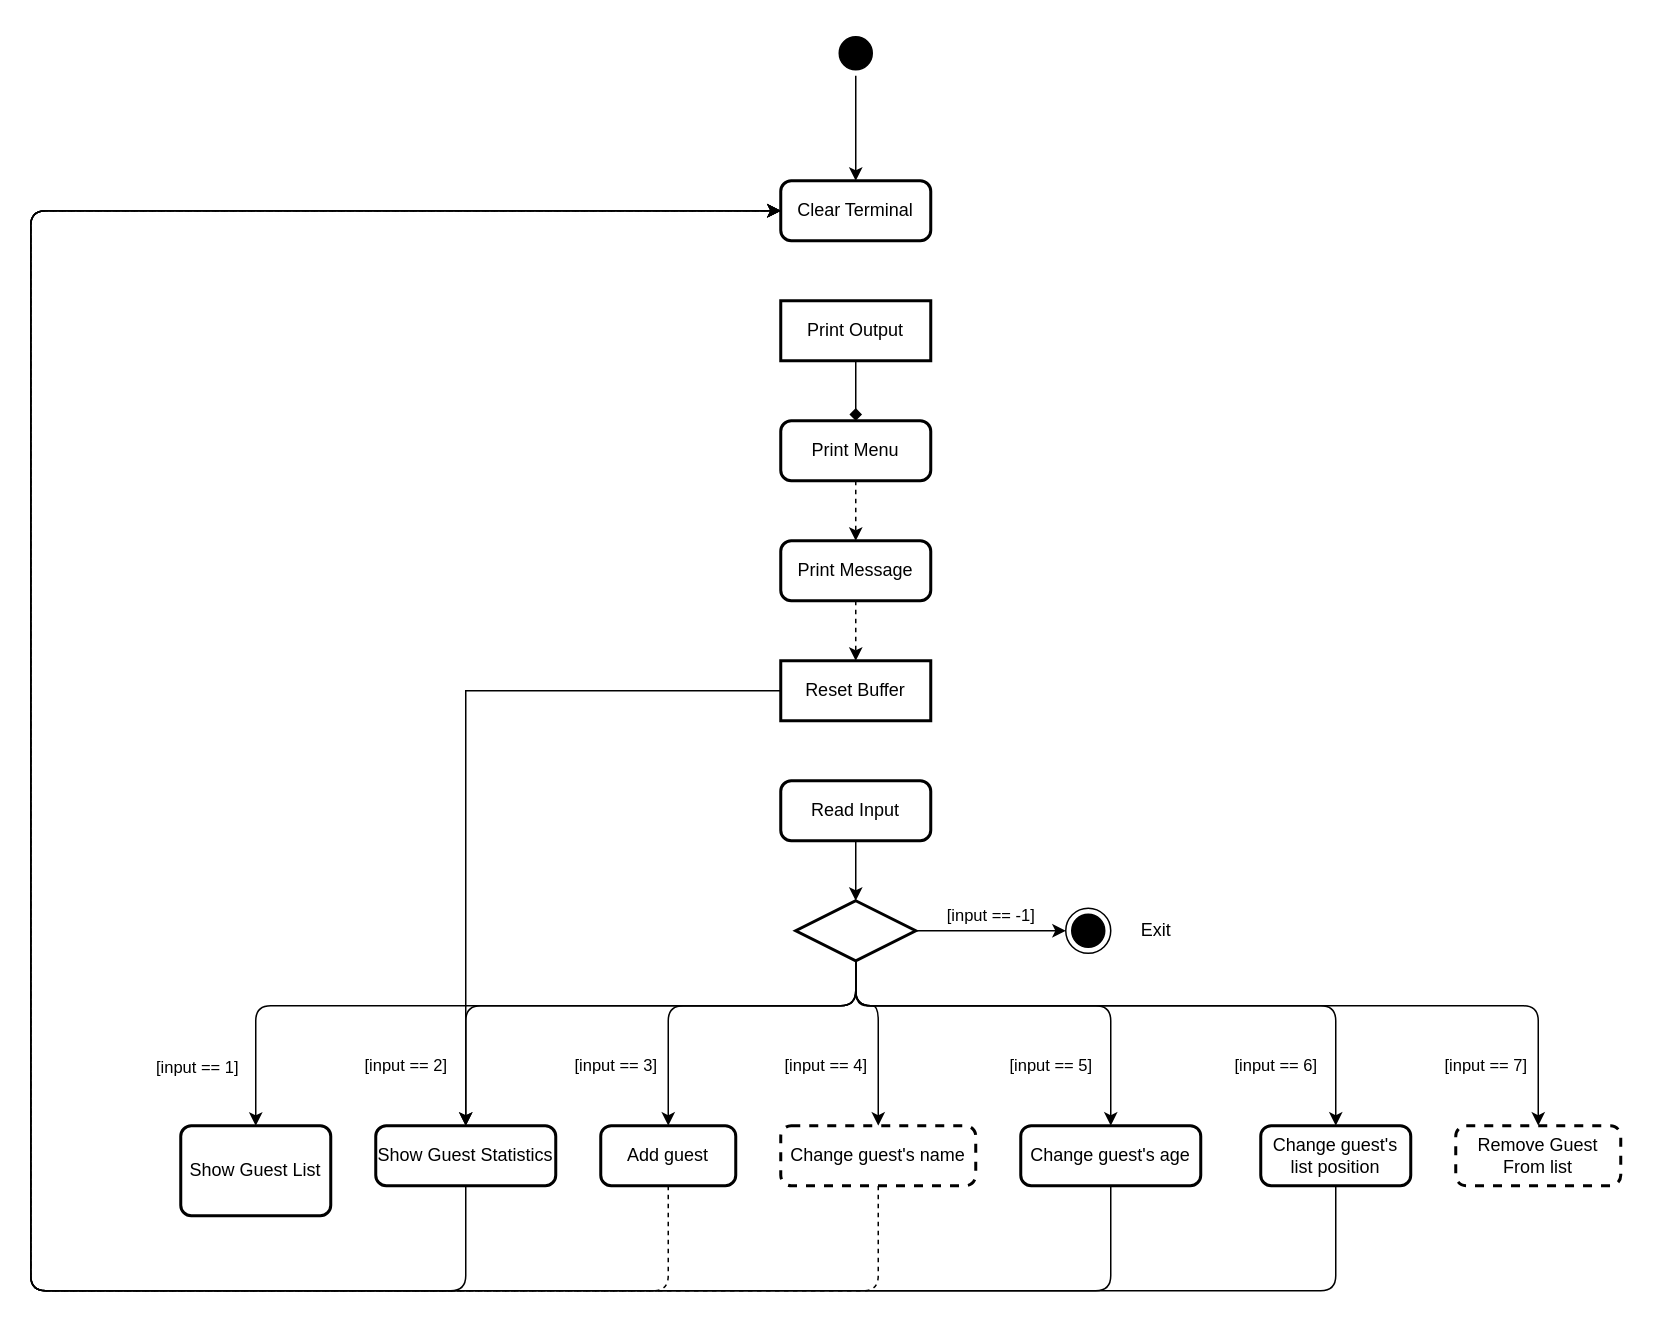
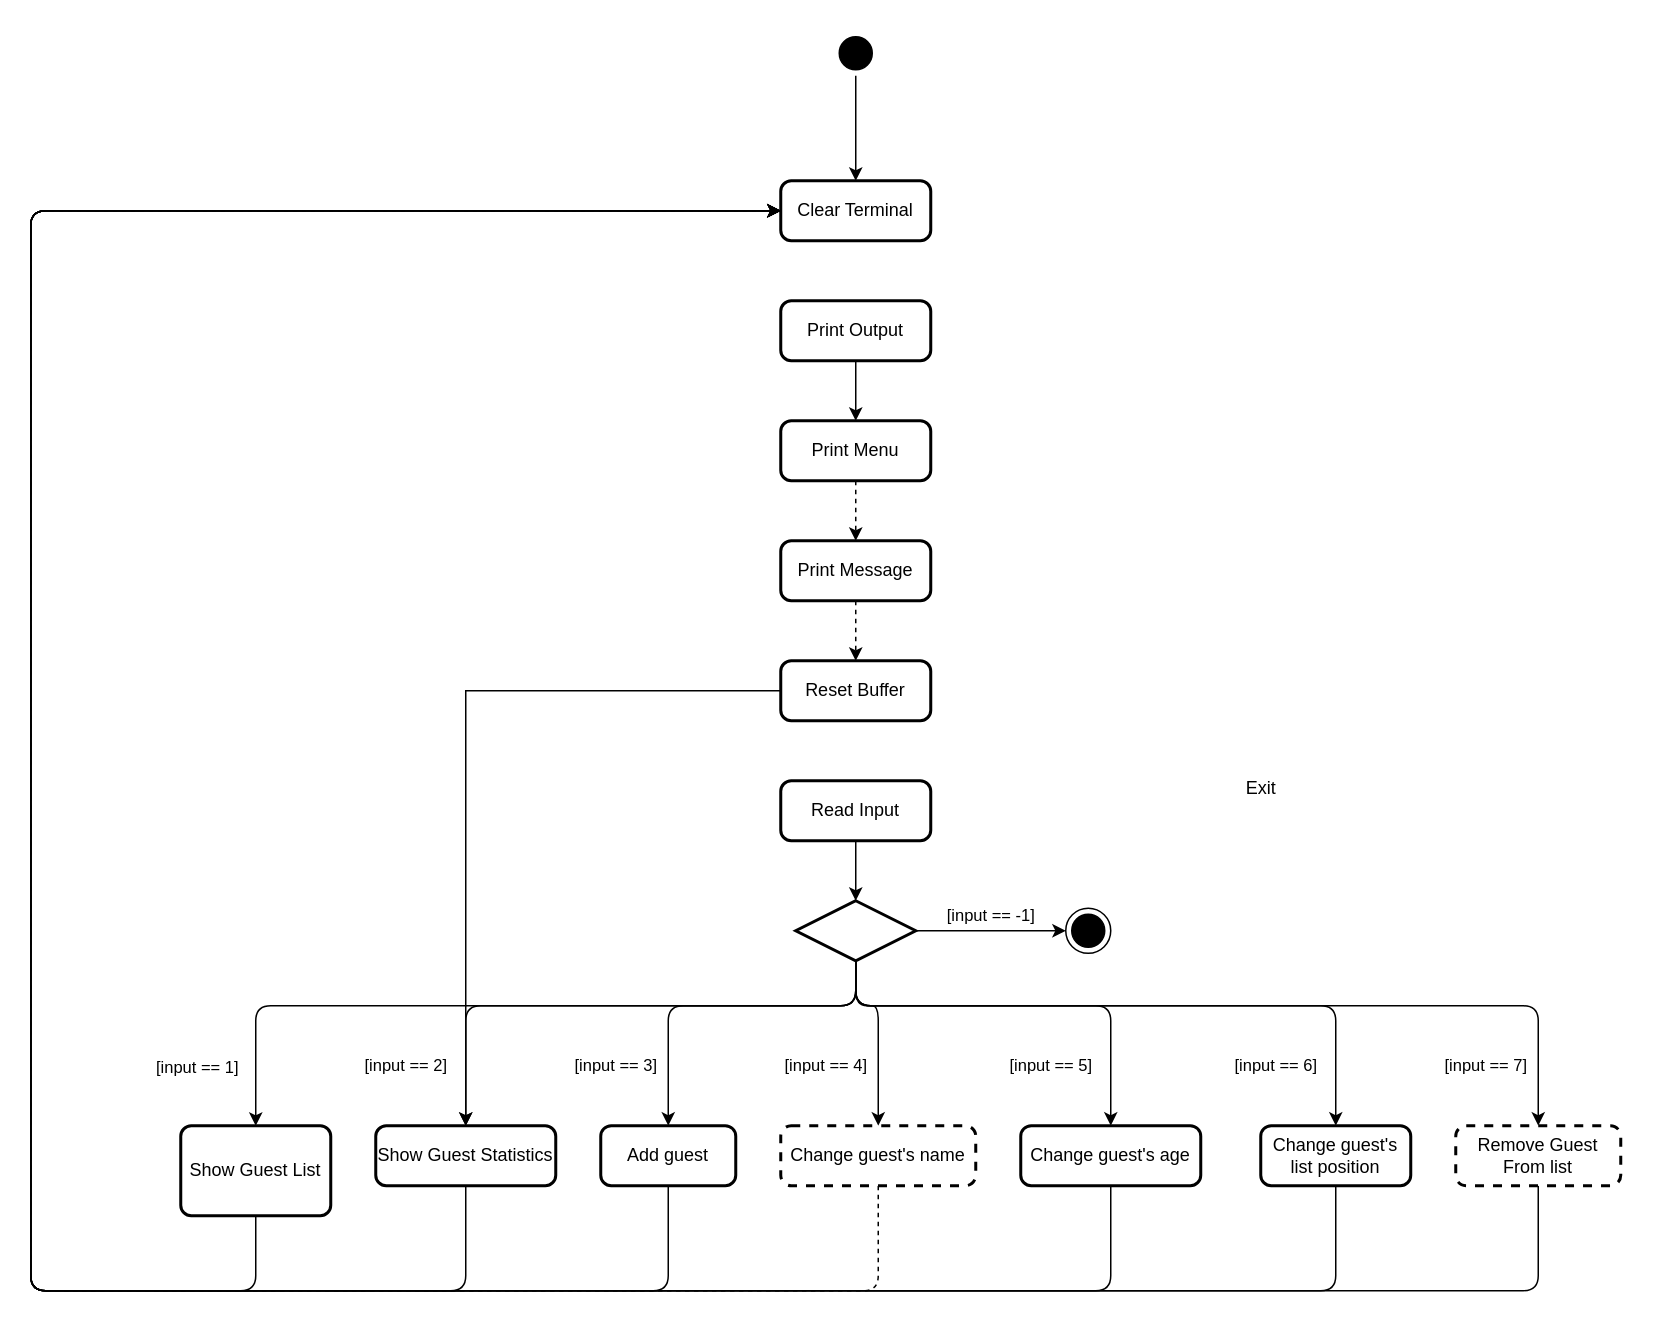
node "Print Output": shape rectangle -> rounded rectangle
edge "Print Output" -> "Print Menu": arrowhead diamond -> classic
node "Reset Buffer": shape rectangle -> rounded rectangle
node "Exit": moved (1156, 931) -> (1261, 788)
edge "Add guest" -> "Clear Terminal": style dashed -> solid
edge "Show Guest List" -> "Clear Terminal": added
edge "Remove Guest From list" -> "Clear Terminal": added
